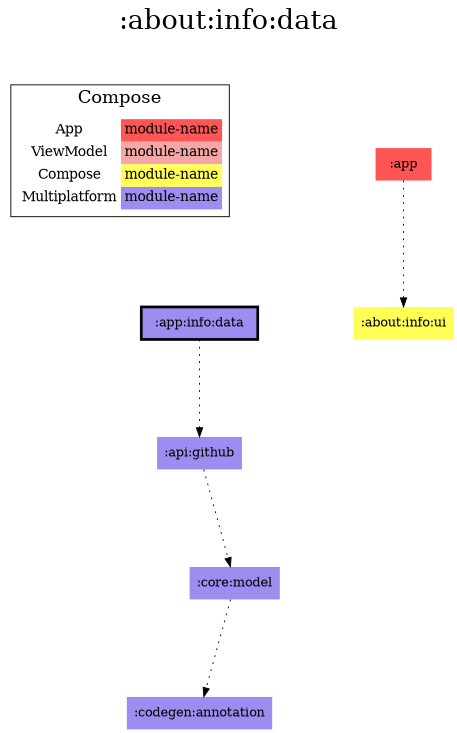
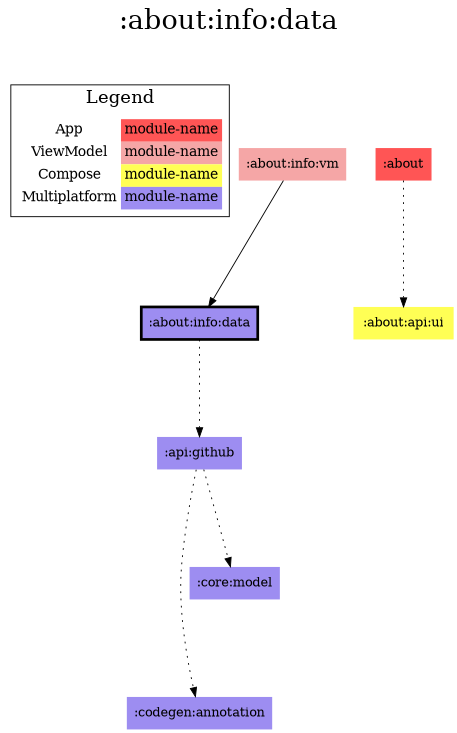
cluster "Compose": label "Compose" -> "Legend"
node ":about:info:vm": added
node ":app": label ":app" -> ":about"
node ":app:info:data": label ":app:info:data" -> ":about:info:data"
node ":about:info:ui": label ":about:info:ui" -> ":about:api:ui"
edge ":core:model" -> ":codegen:annotation": now ":api:github" -> ":codegen:annotation"
